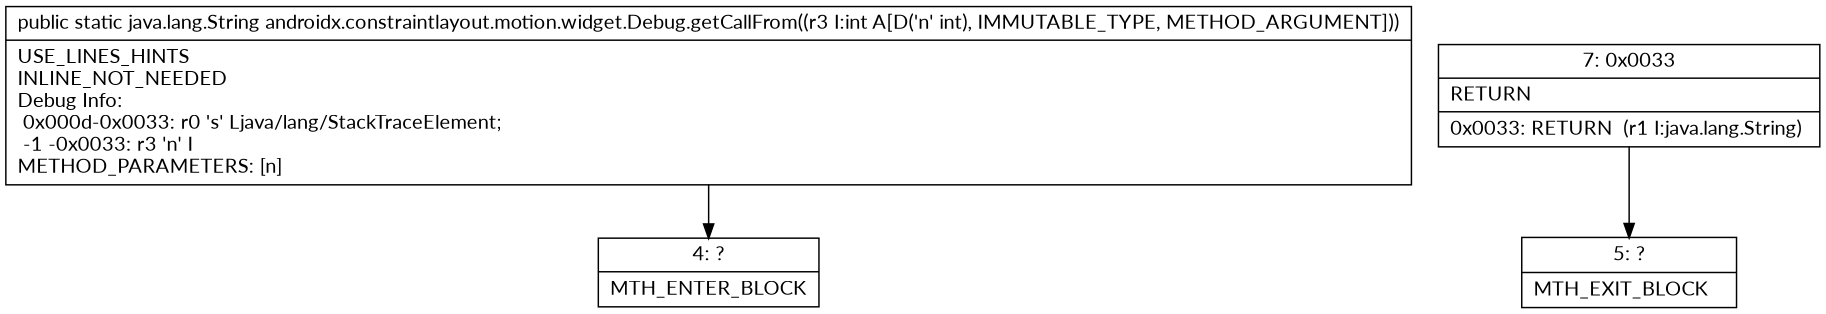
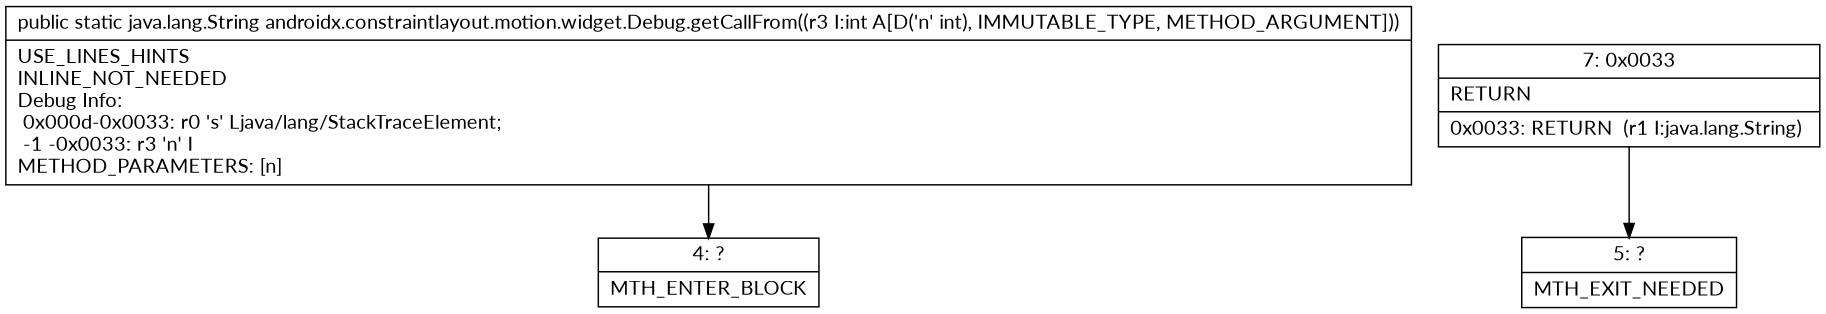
node "5: ?": text "MTH_EXIT_BLOCK" -> "MTH_EXIT_NEEDED"
